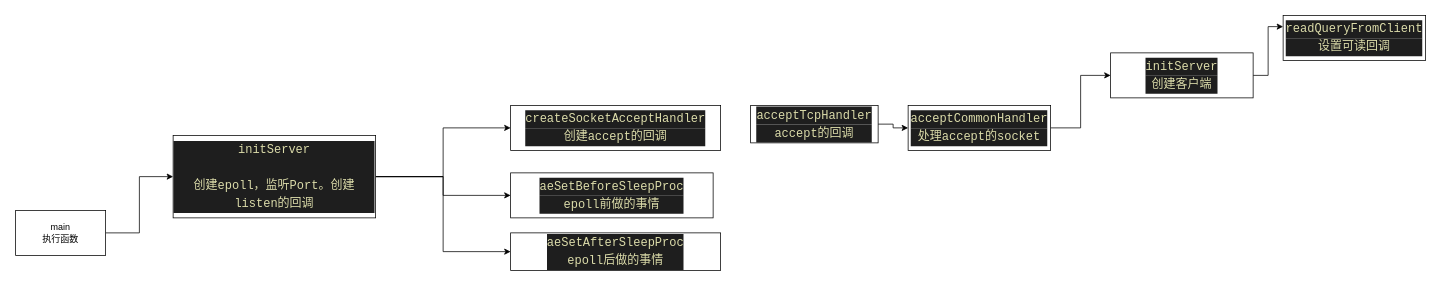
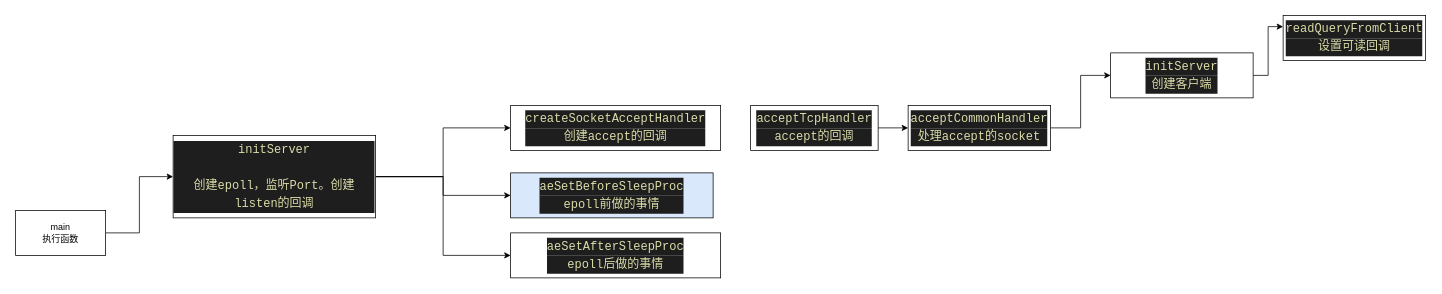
node "acceptTcpHandler accept的回调": size 128x38 -> 128x45
node "aeSetBeforeSleepProc epoll前做的事情": fillcolor #ffffff -> #dae8fc
node "aeSetAfterSleepProc epoll后做的事情": size 210x38 -> 210x45
